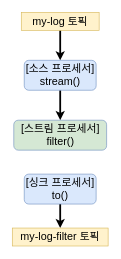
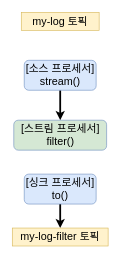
edge "my-log 토픽" -> "[소스 프로세서] stream()": removed
